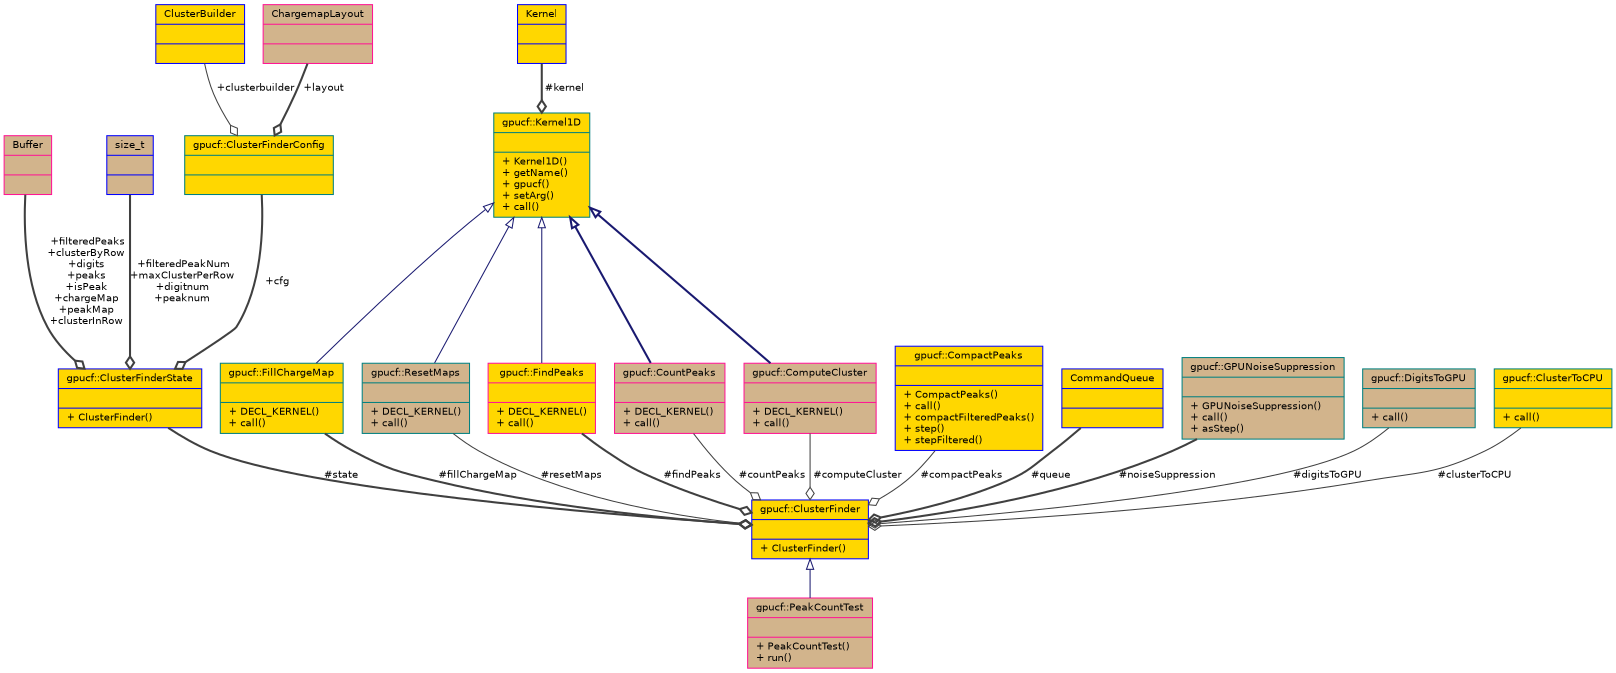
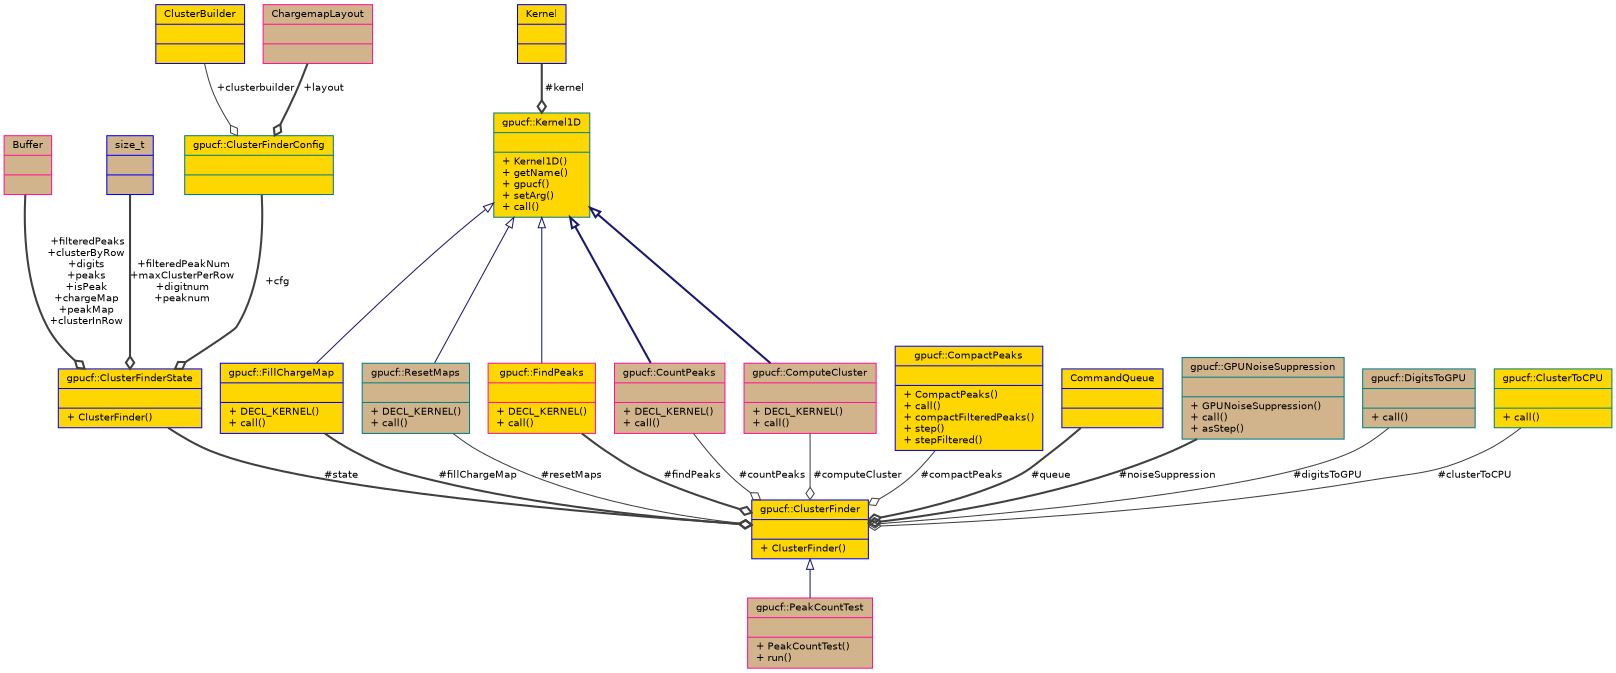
node "gpucf::FillChargeMap": color teal -> blue
